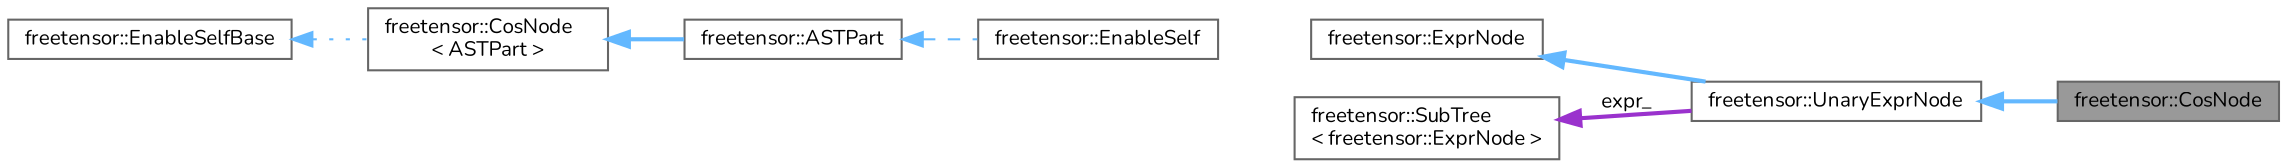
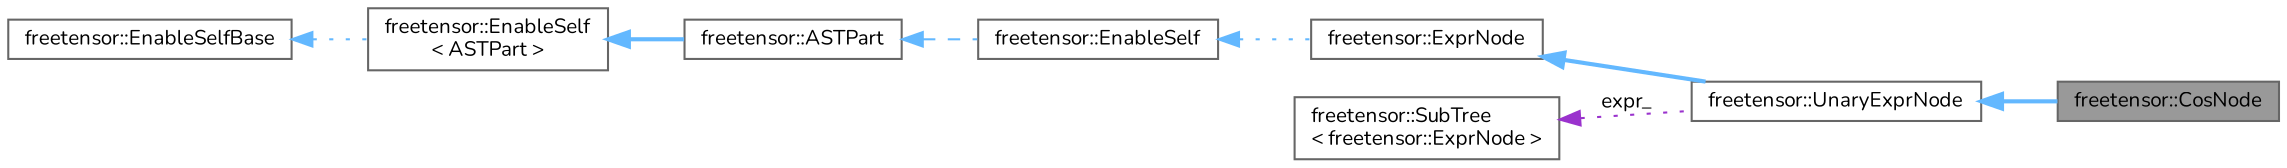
node "freetensor::CosNode < ASTPart >": label "freetensor::CosNode < ASTPart >" -> "freetensor::EnableSelf < ASTPart >"
edge "freetensor::ExprNode" -> "freetensor::EnableSelf": added
edge "freetensor::UnaryExprNode" -> "freetensor::SubTree < freetensor::ExprNode >": style bold -> dotted
